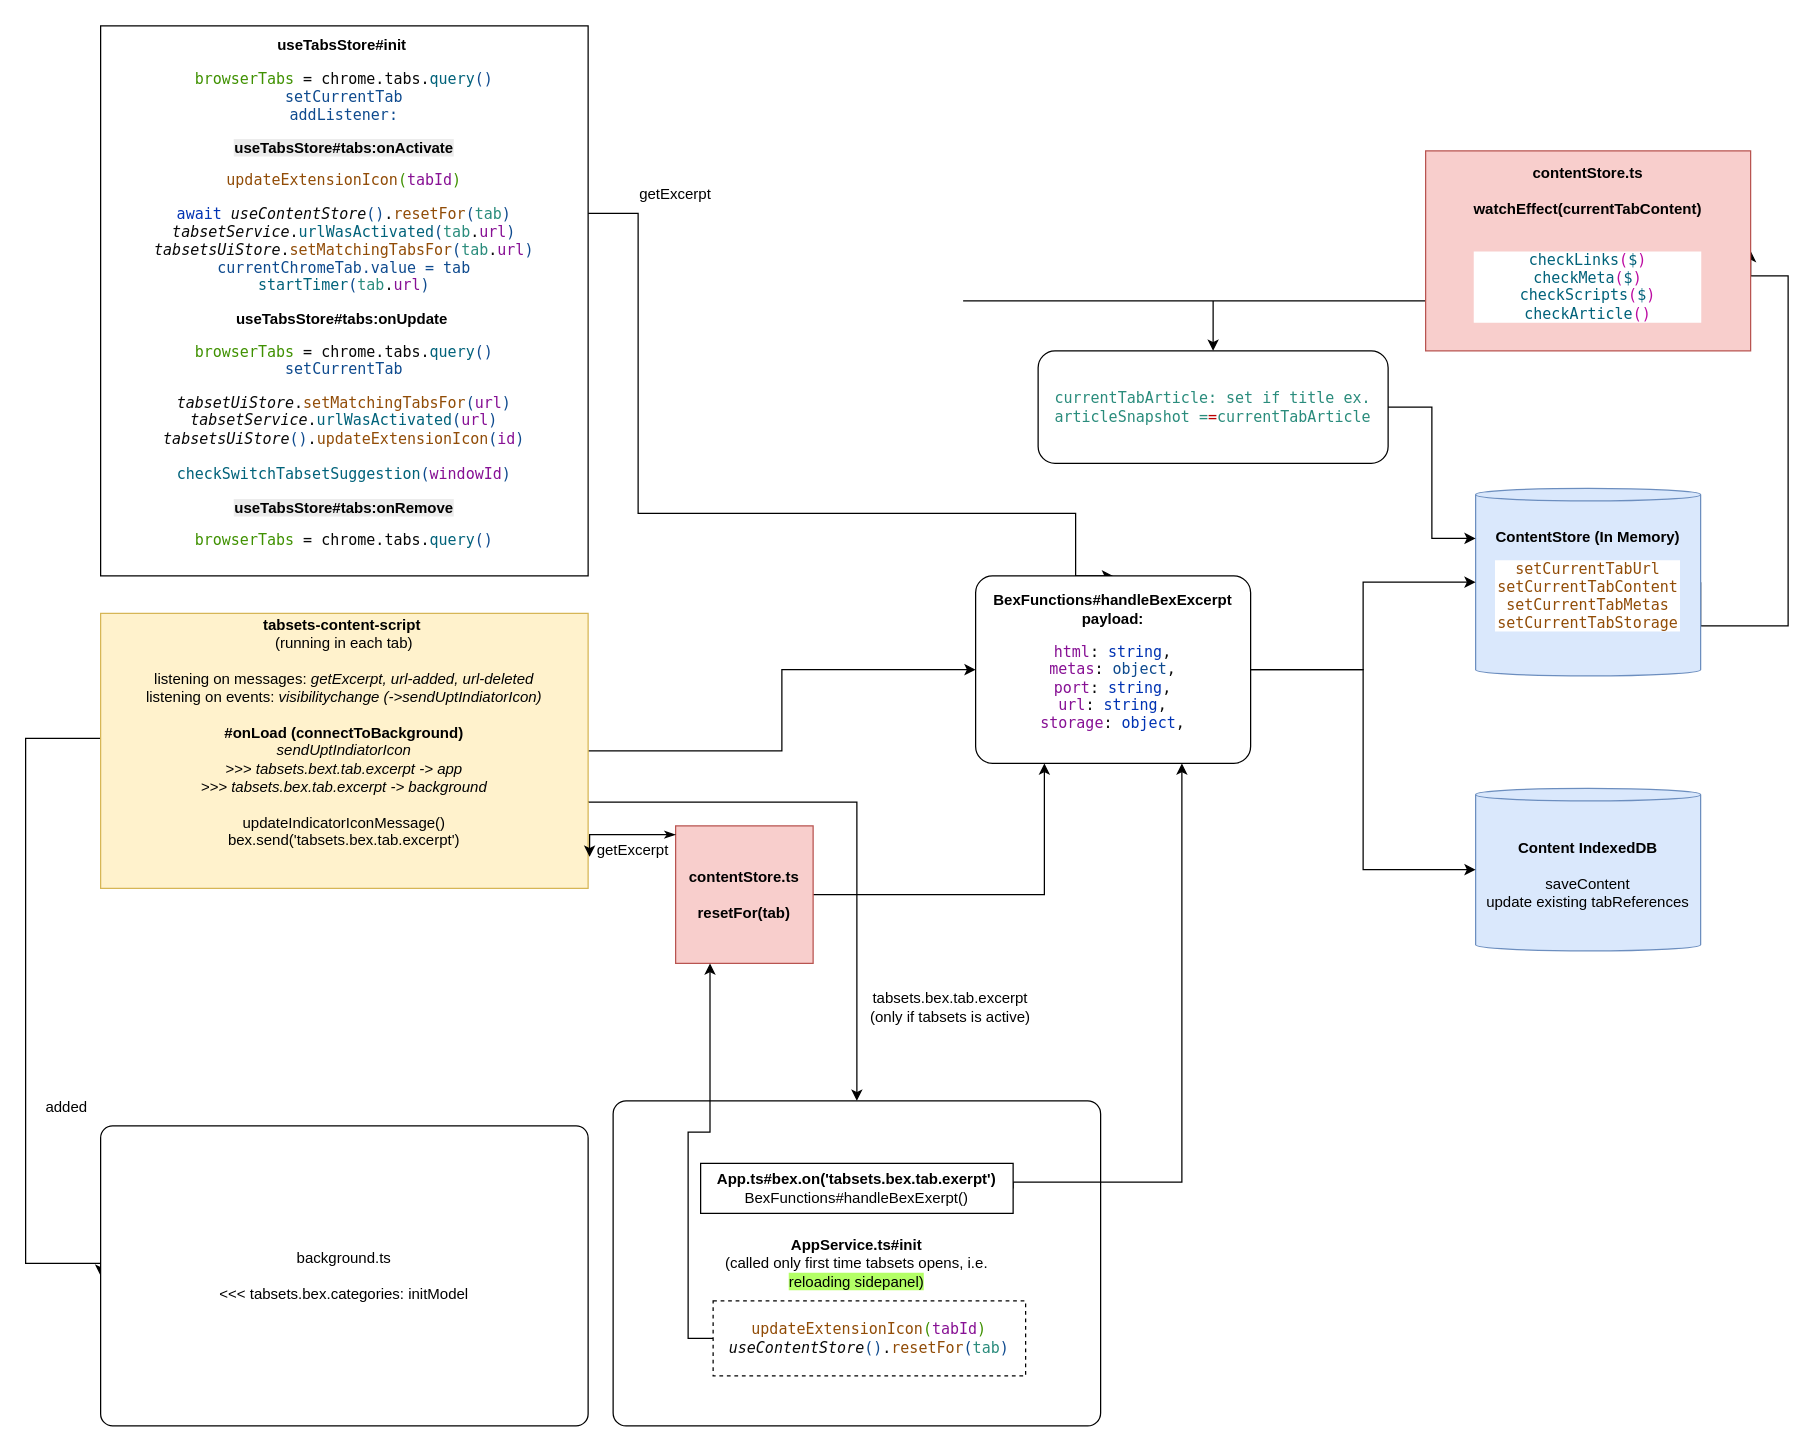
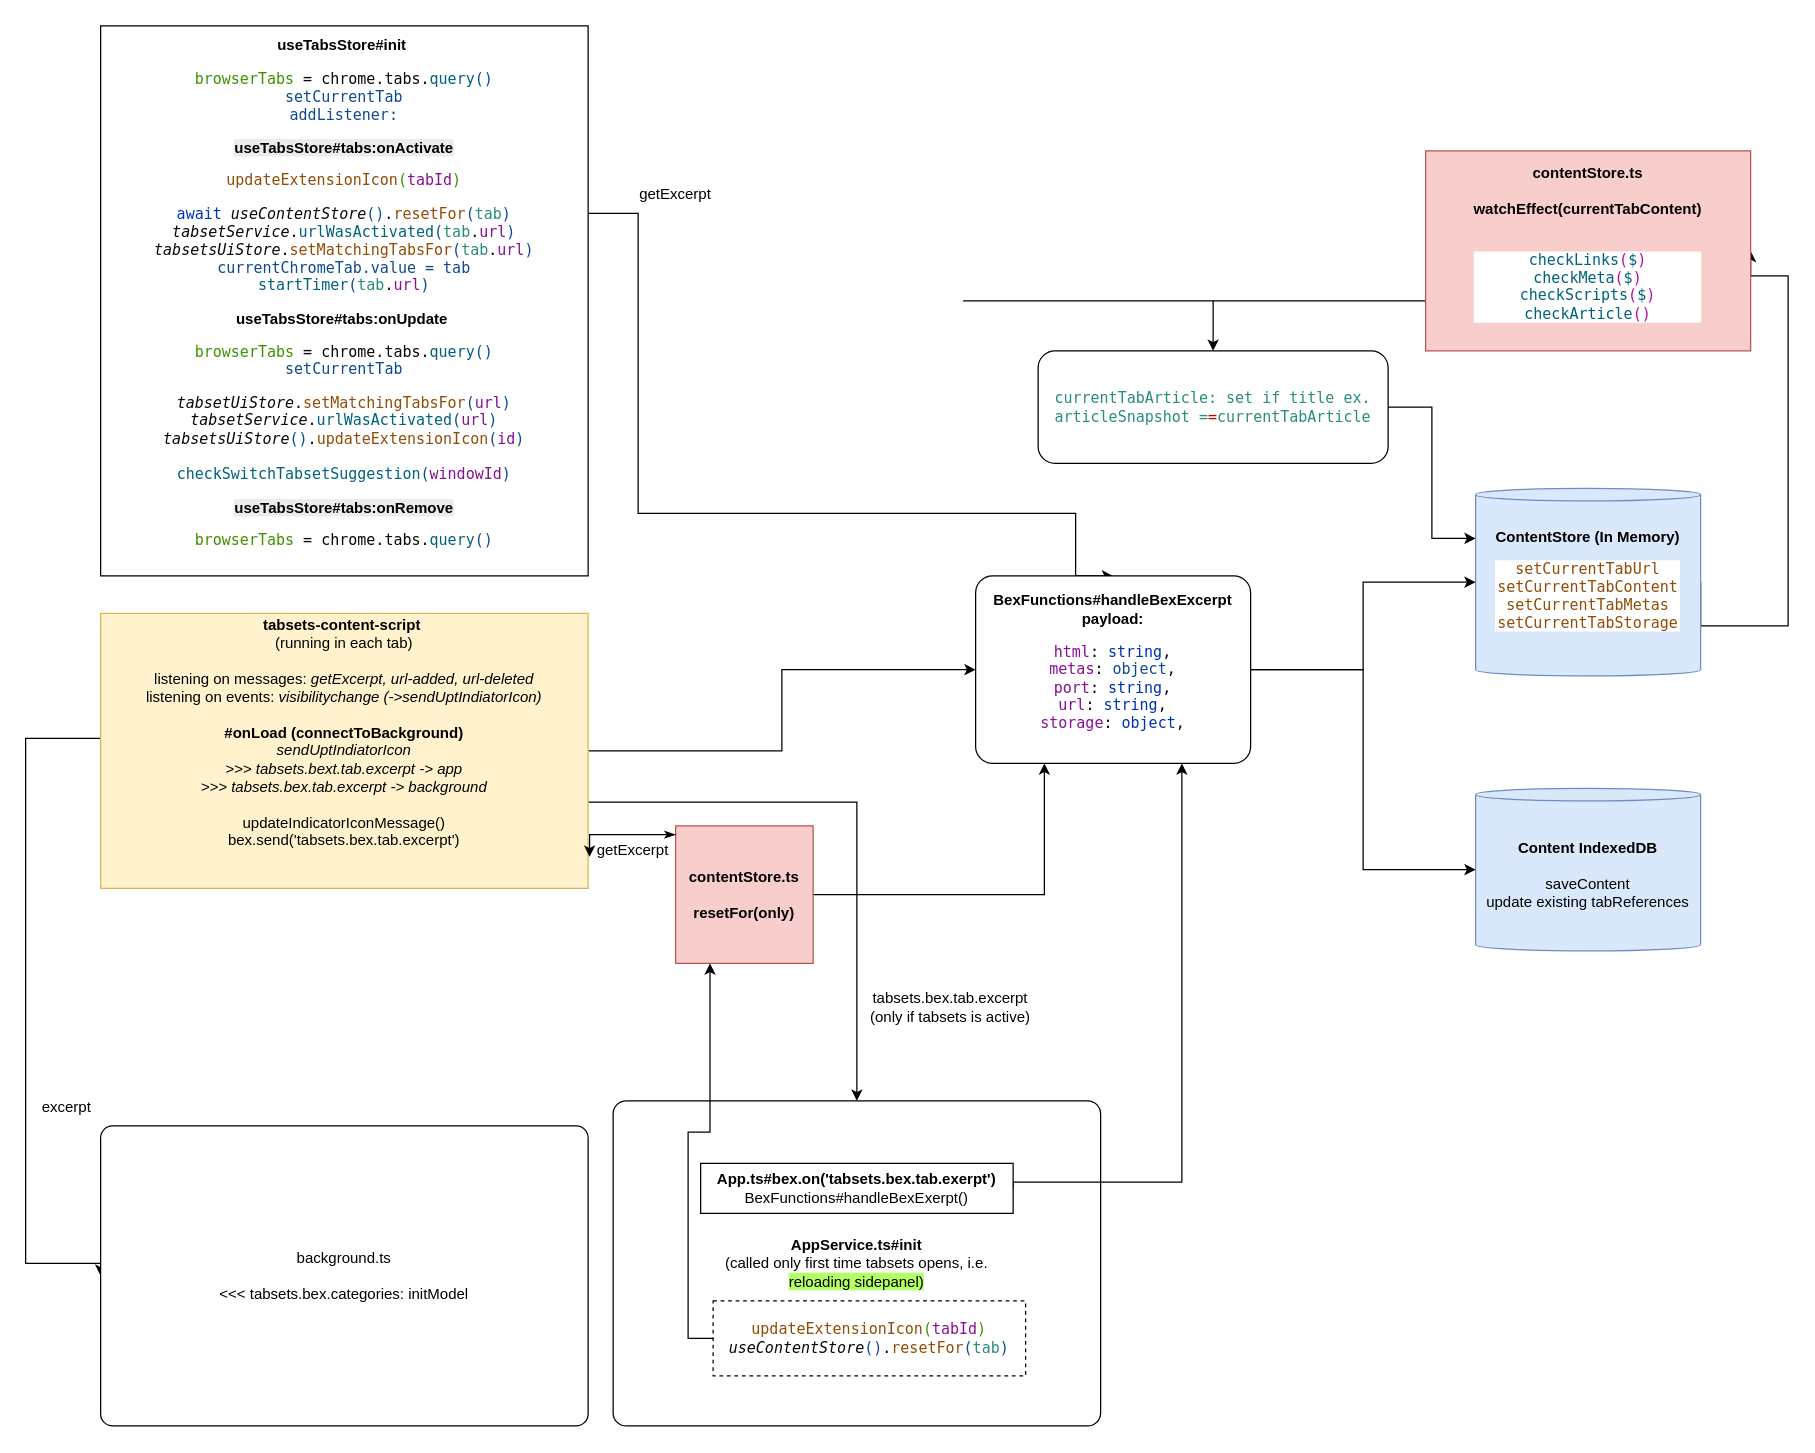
node "contentStore.ts resetFor(tab)": label "contentStore.ts resetFor(tab)" -> "contentStore.ts resetFor(only)"
node "added": label "added" -> "excerpt"
